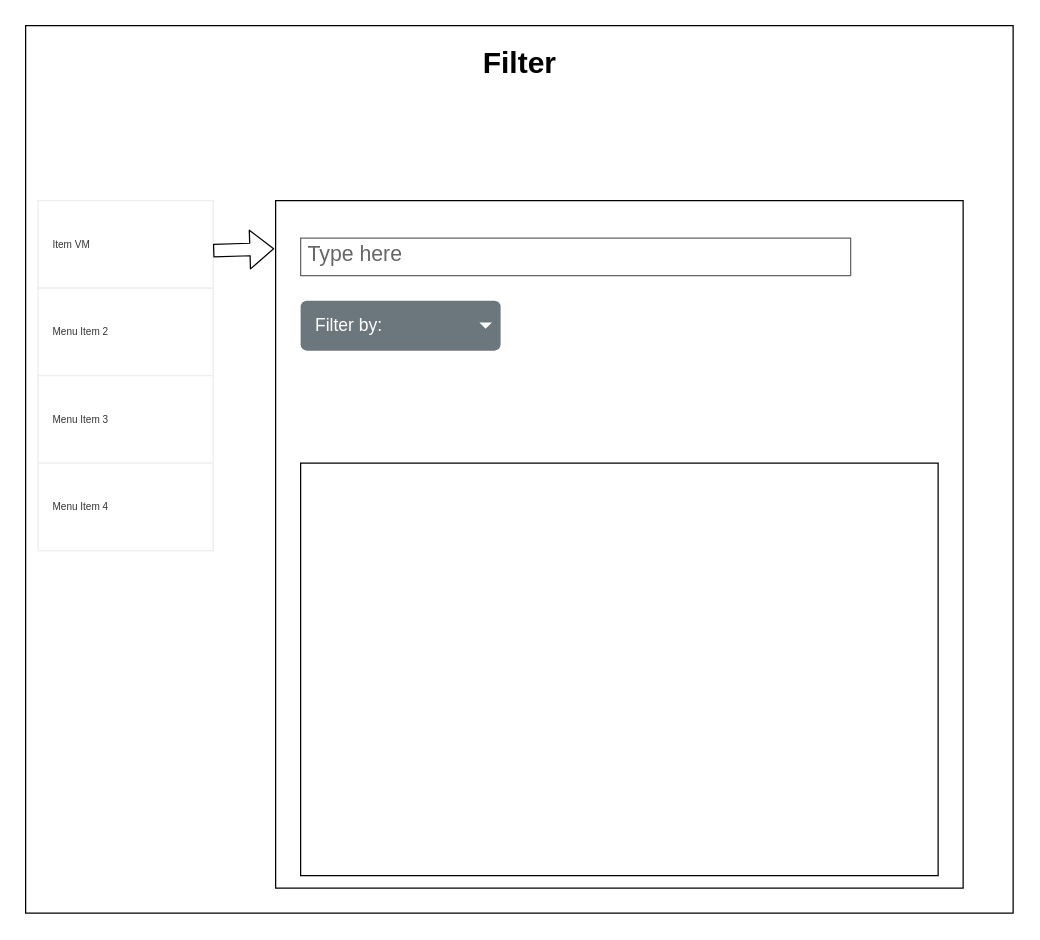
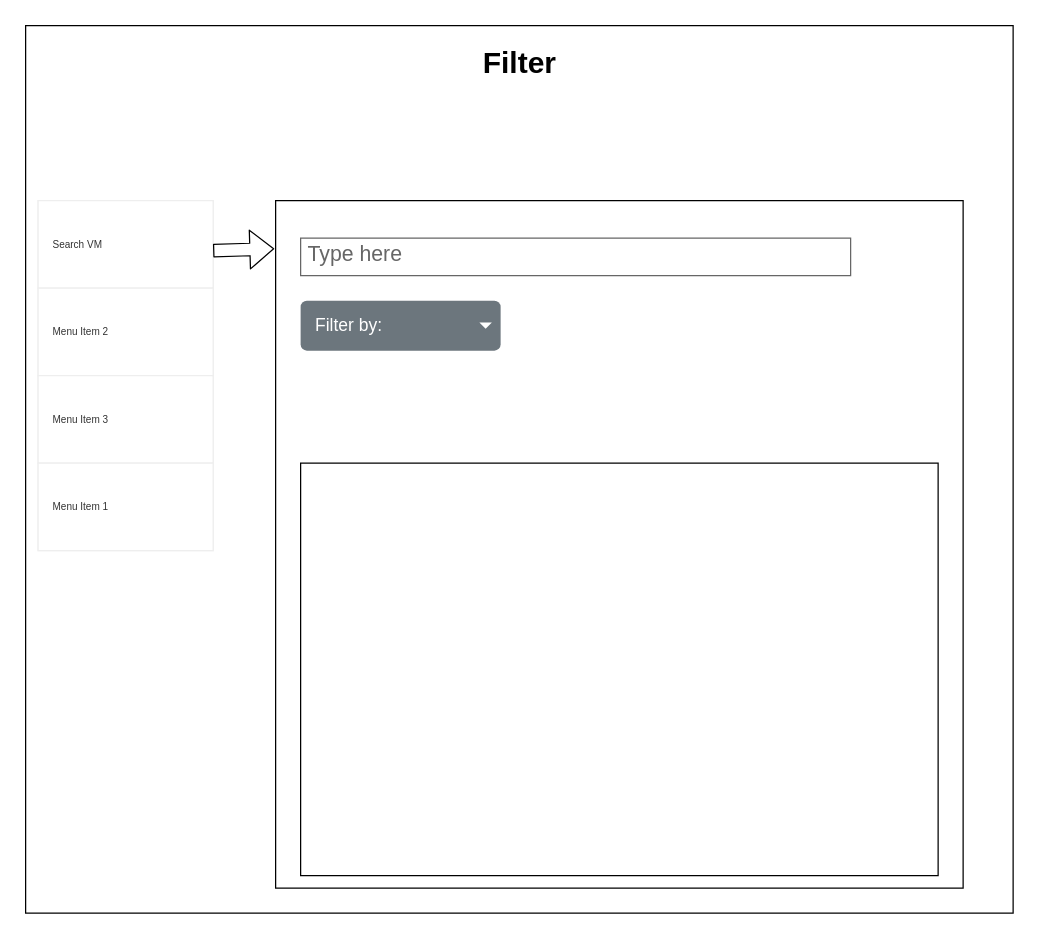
node "Item VM": label "Item VM" -> "Search VM"
node "Menu Item 4": label "Menu Item 4" -> "Menu Item 1"
